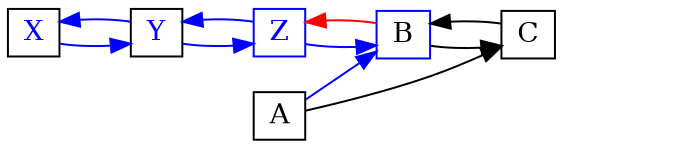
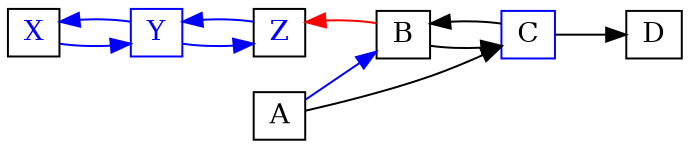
node "Y": color black -> blue
node "Z": color blue -> black
node "B": color blue -> black
node "C": color black -> blue
node "D": added
edge "Z" -> "B": removed
